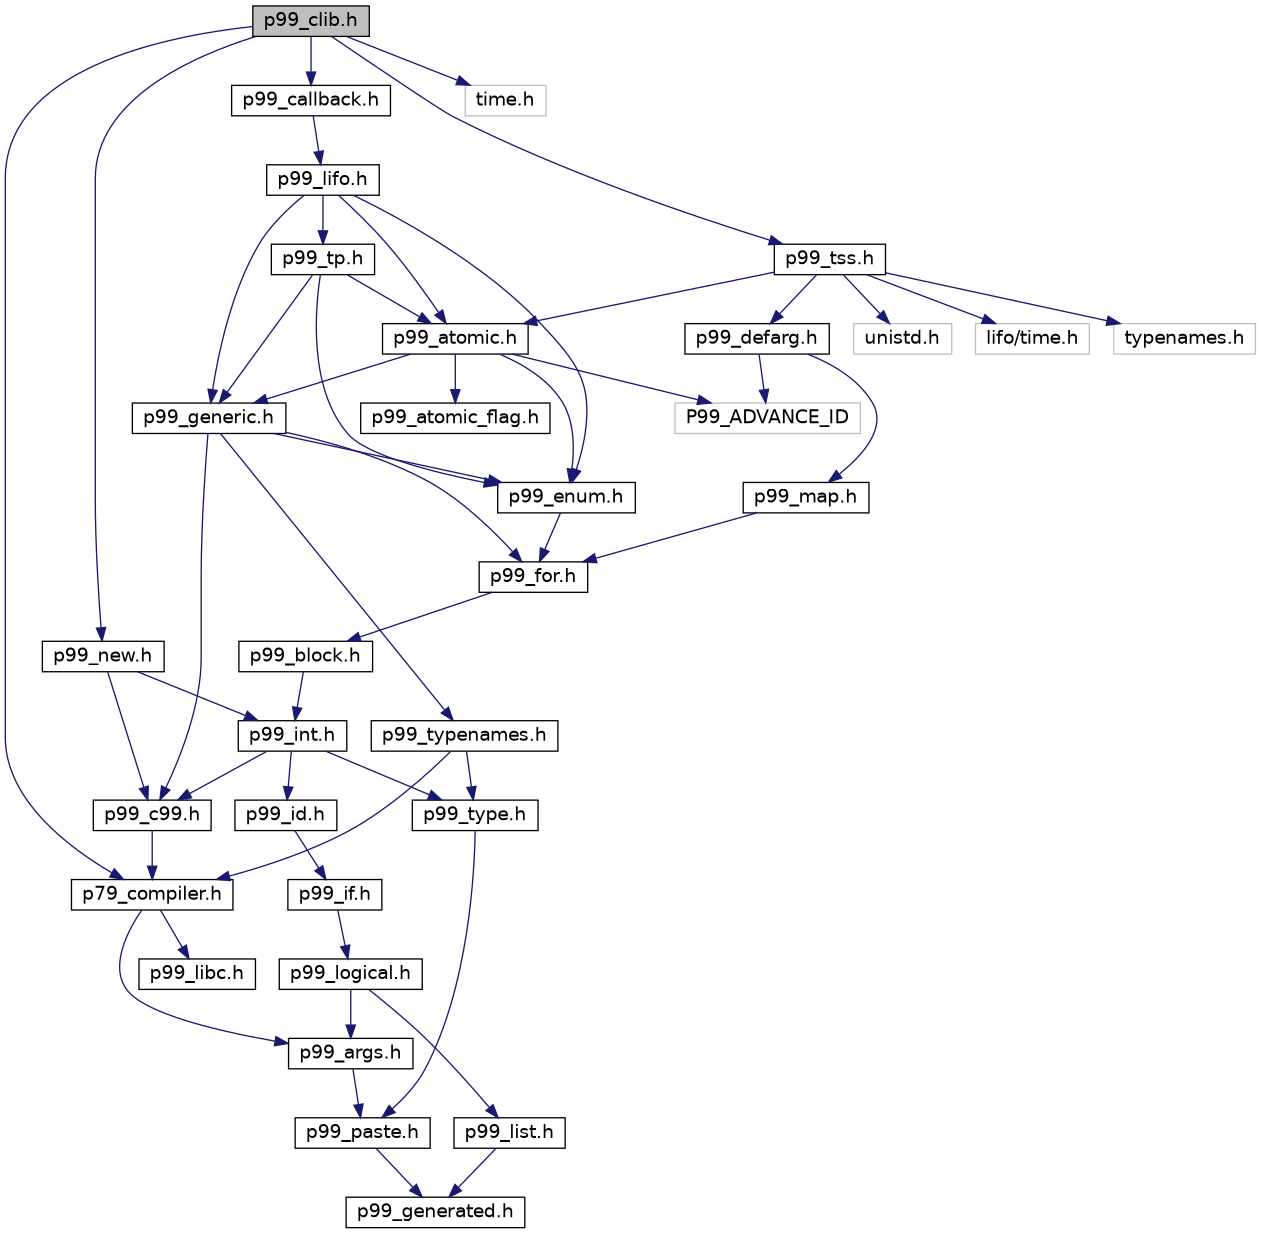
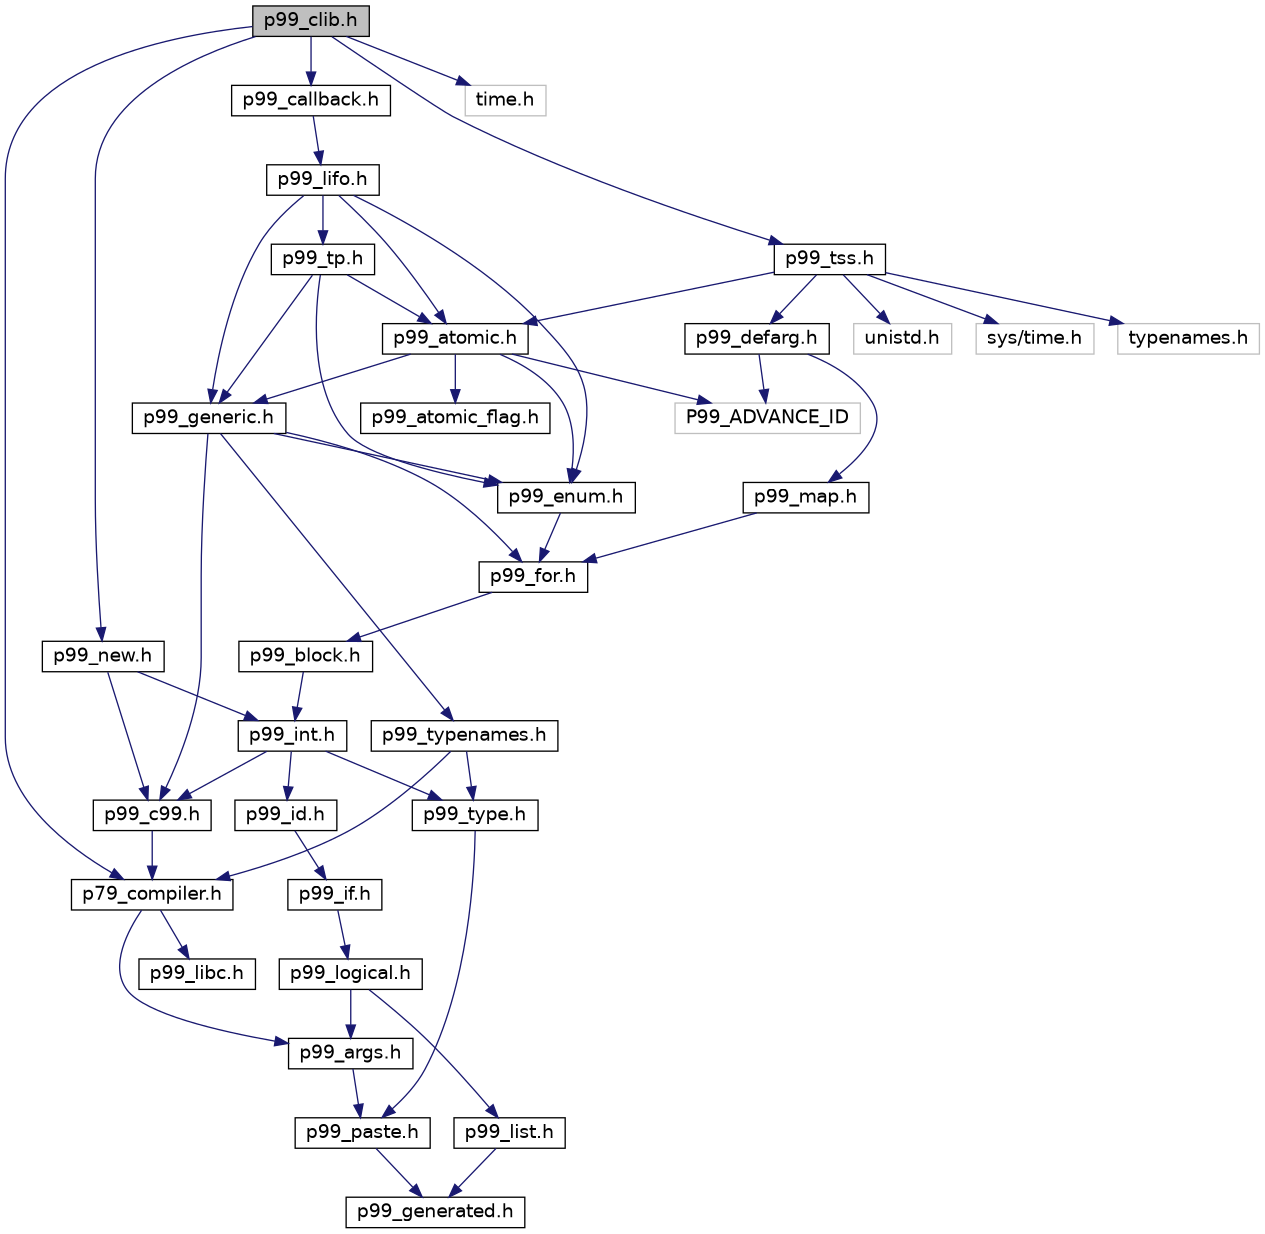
node "lifo/time.h": label "lifo/time.h" -> "sys/time.h"
